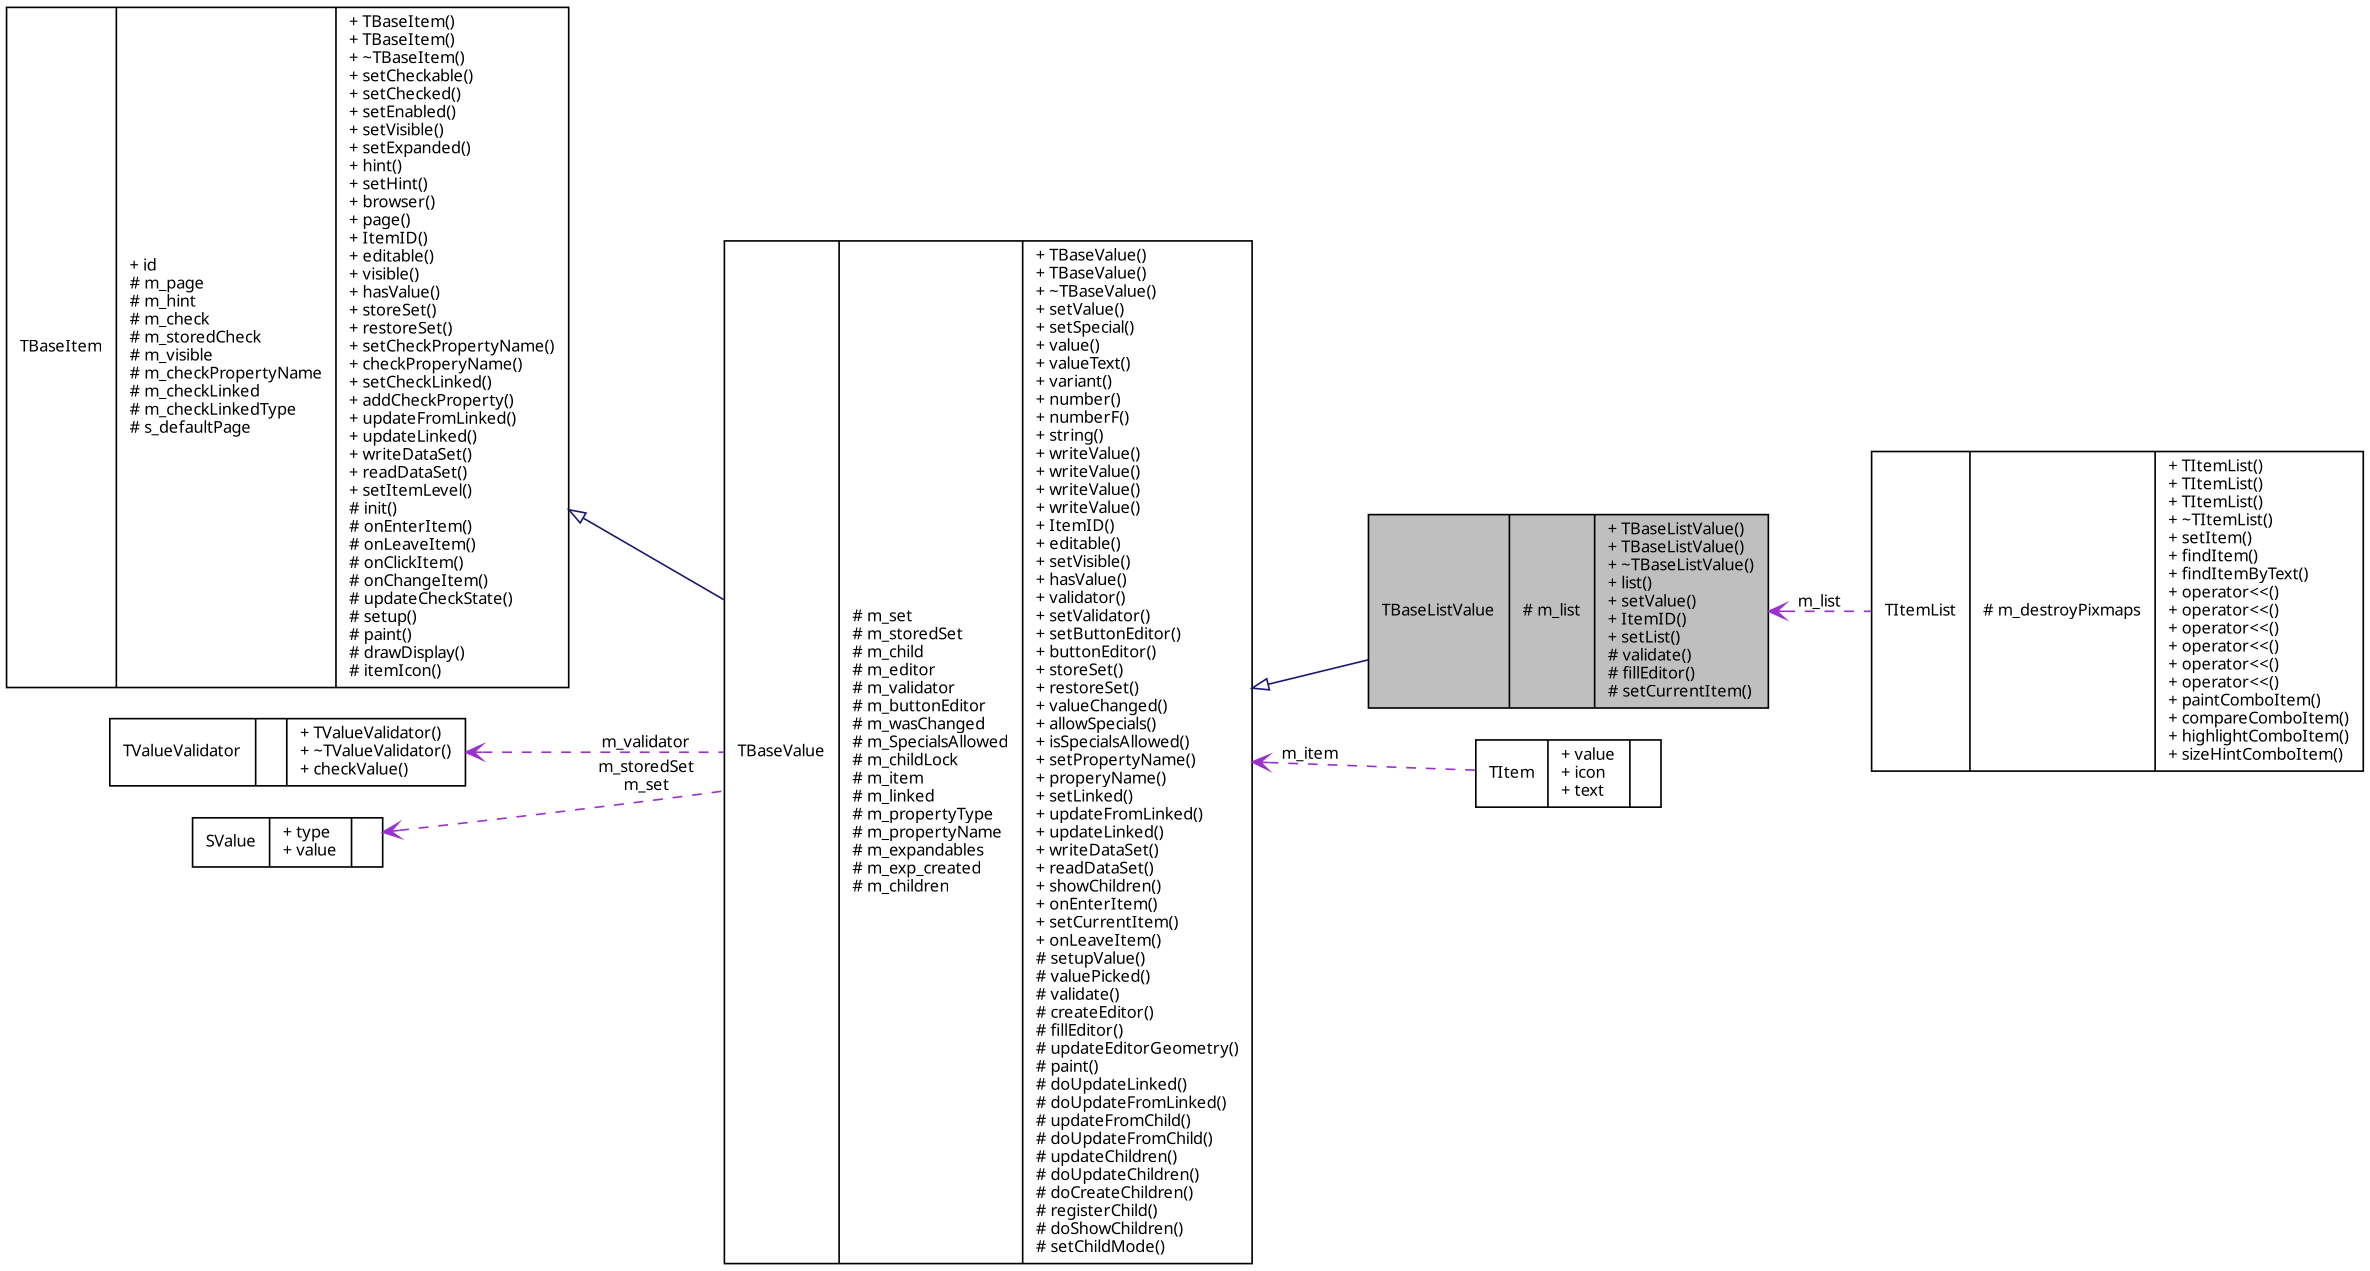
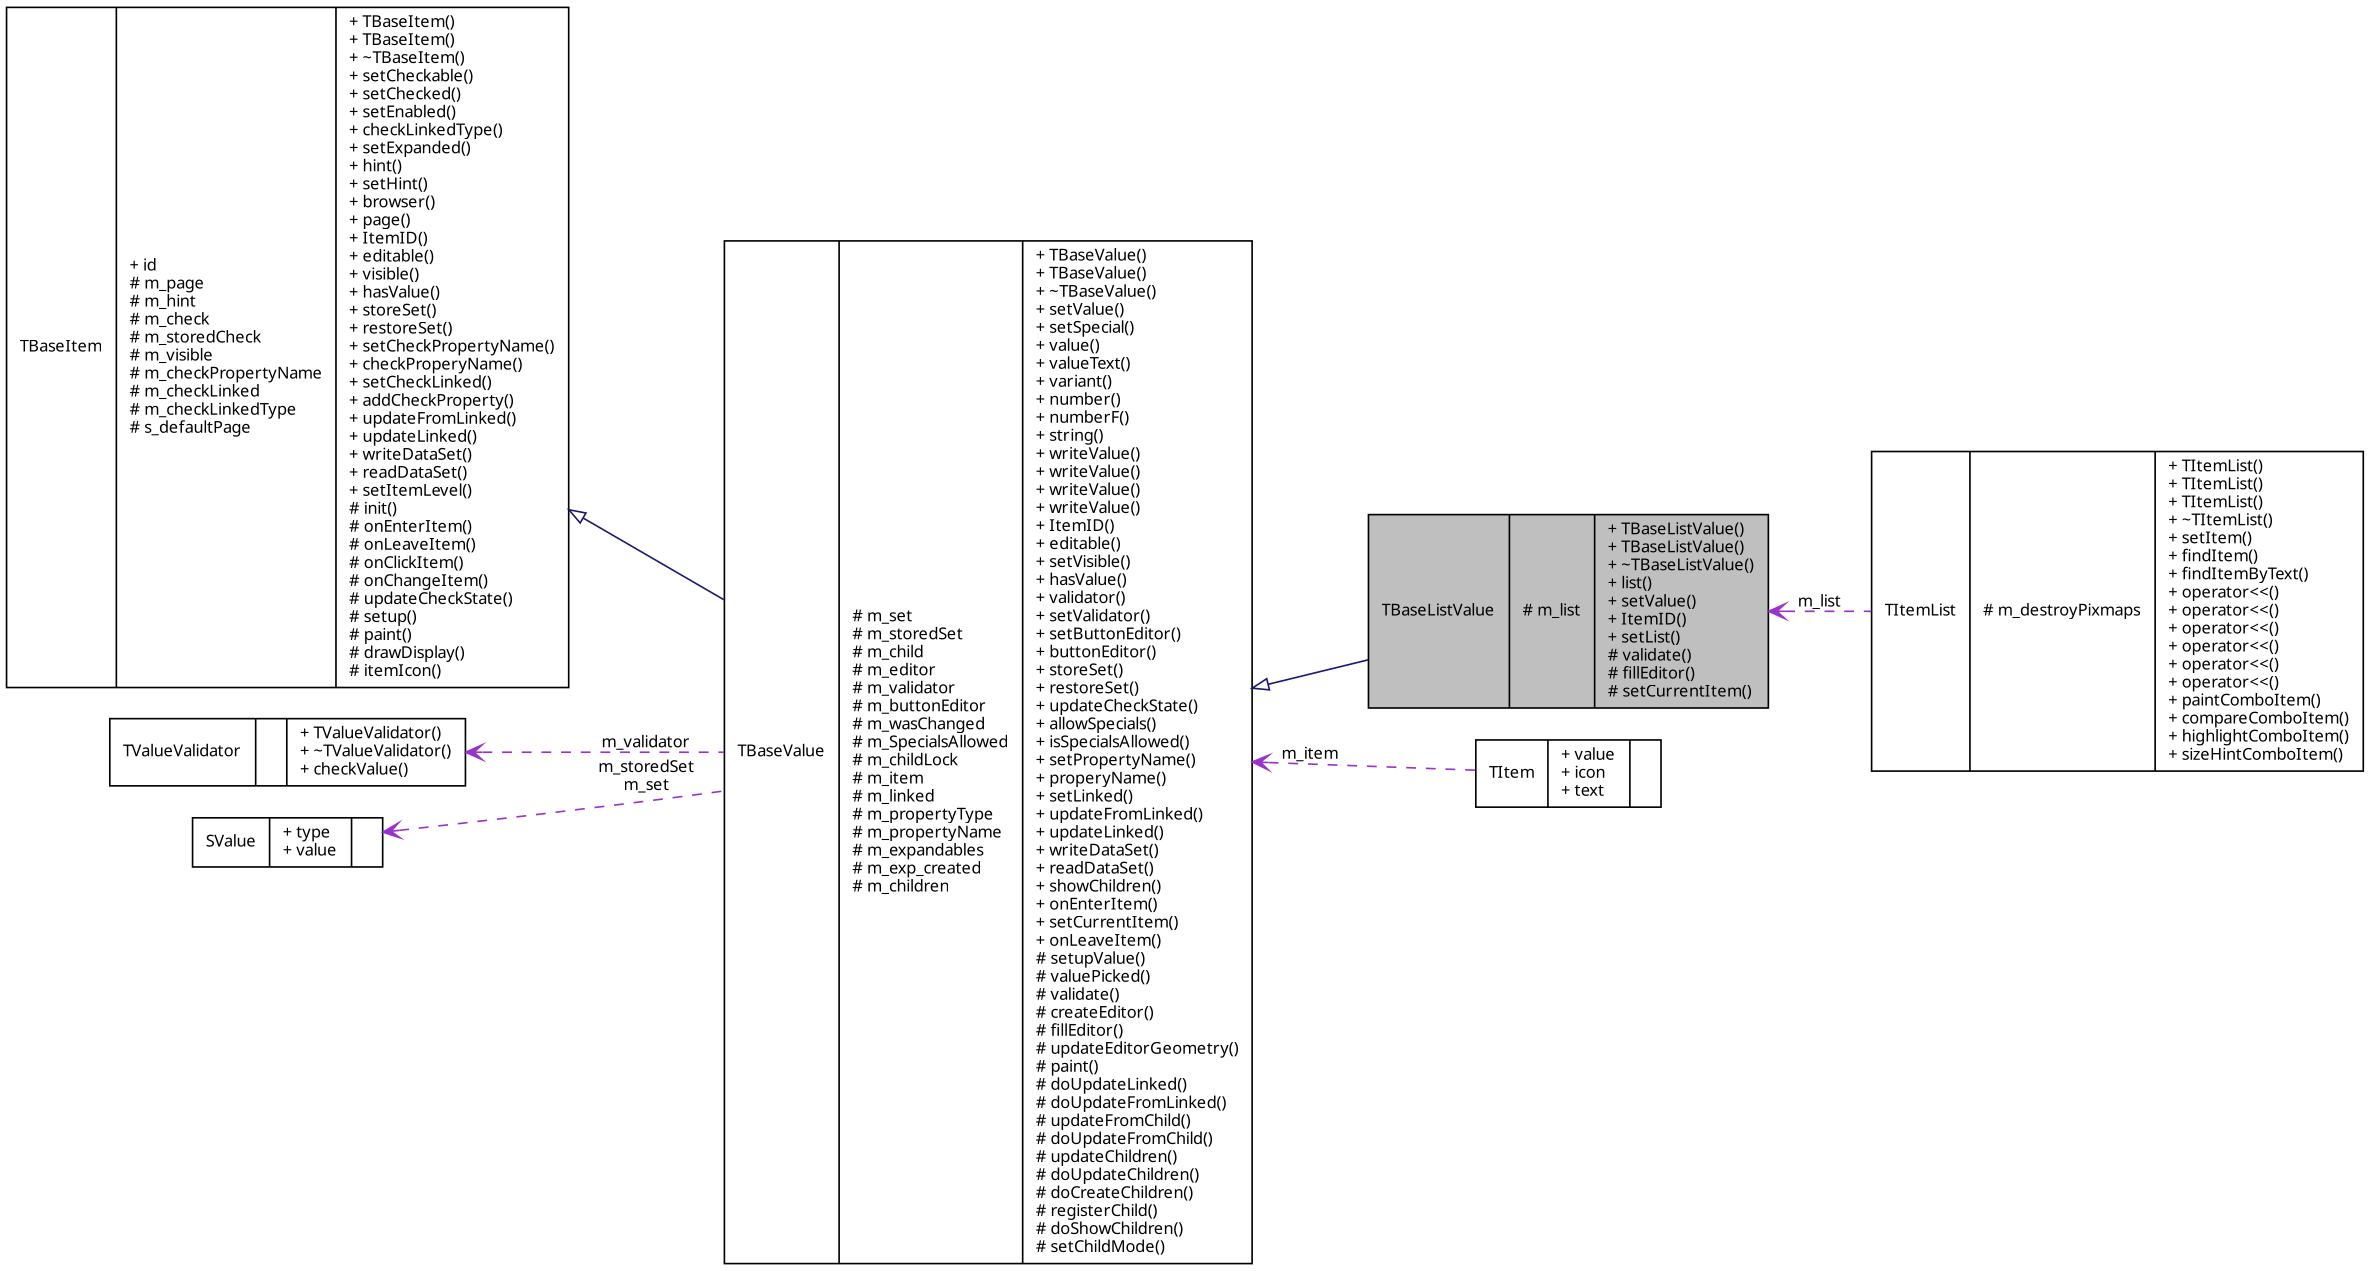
node "TBaseItem": text "+ setVisible()" -> "+ checkLinkedType()"
node "TBaseValue": text "+ valueChanged()" -> "+ updateCheckState()"
